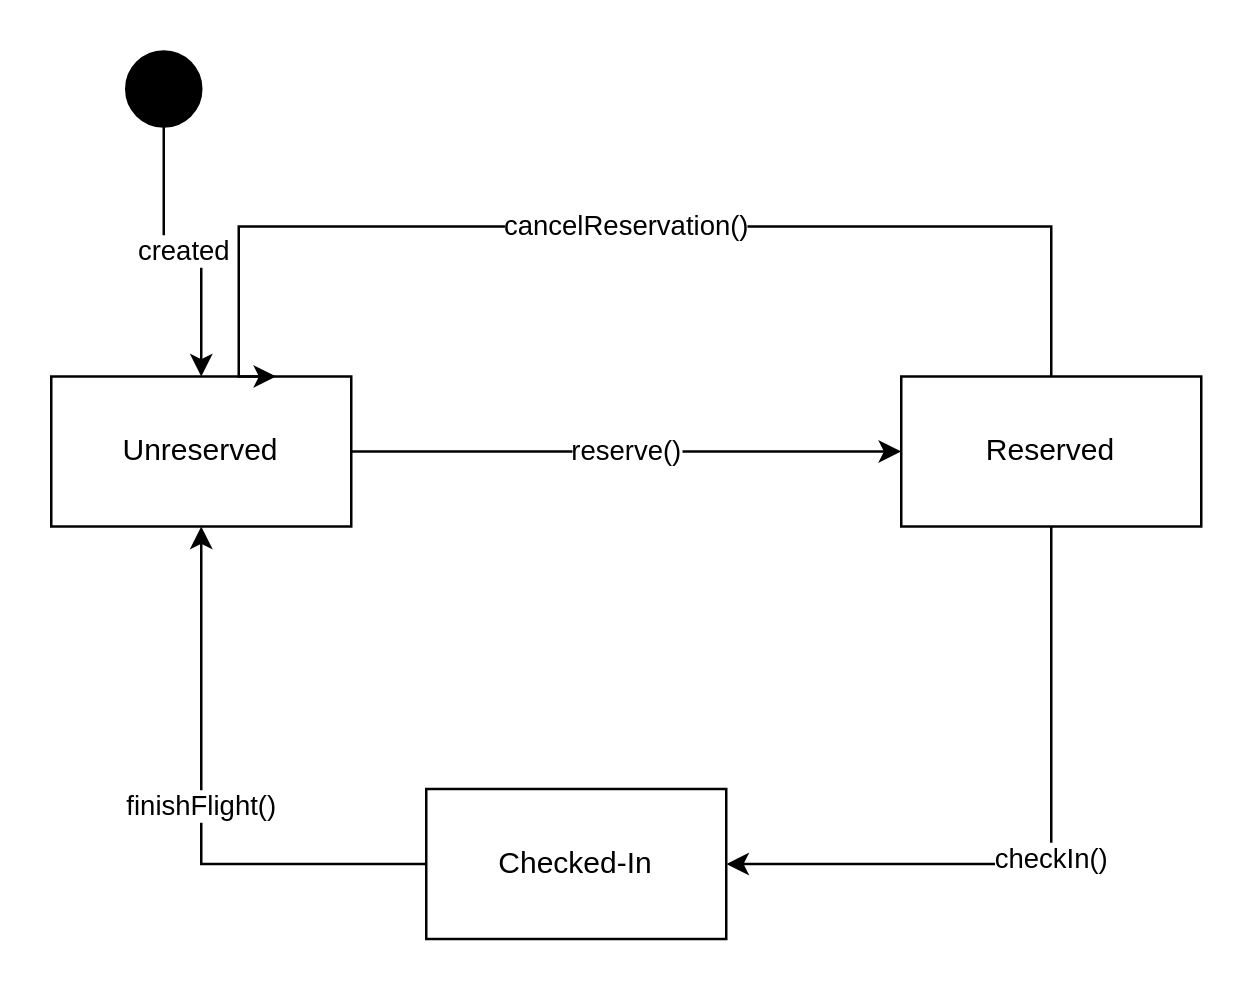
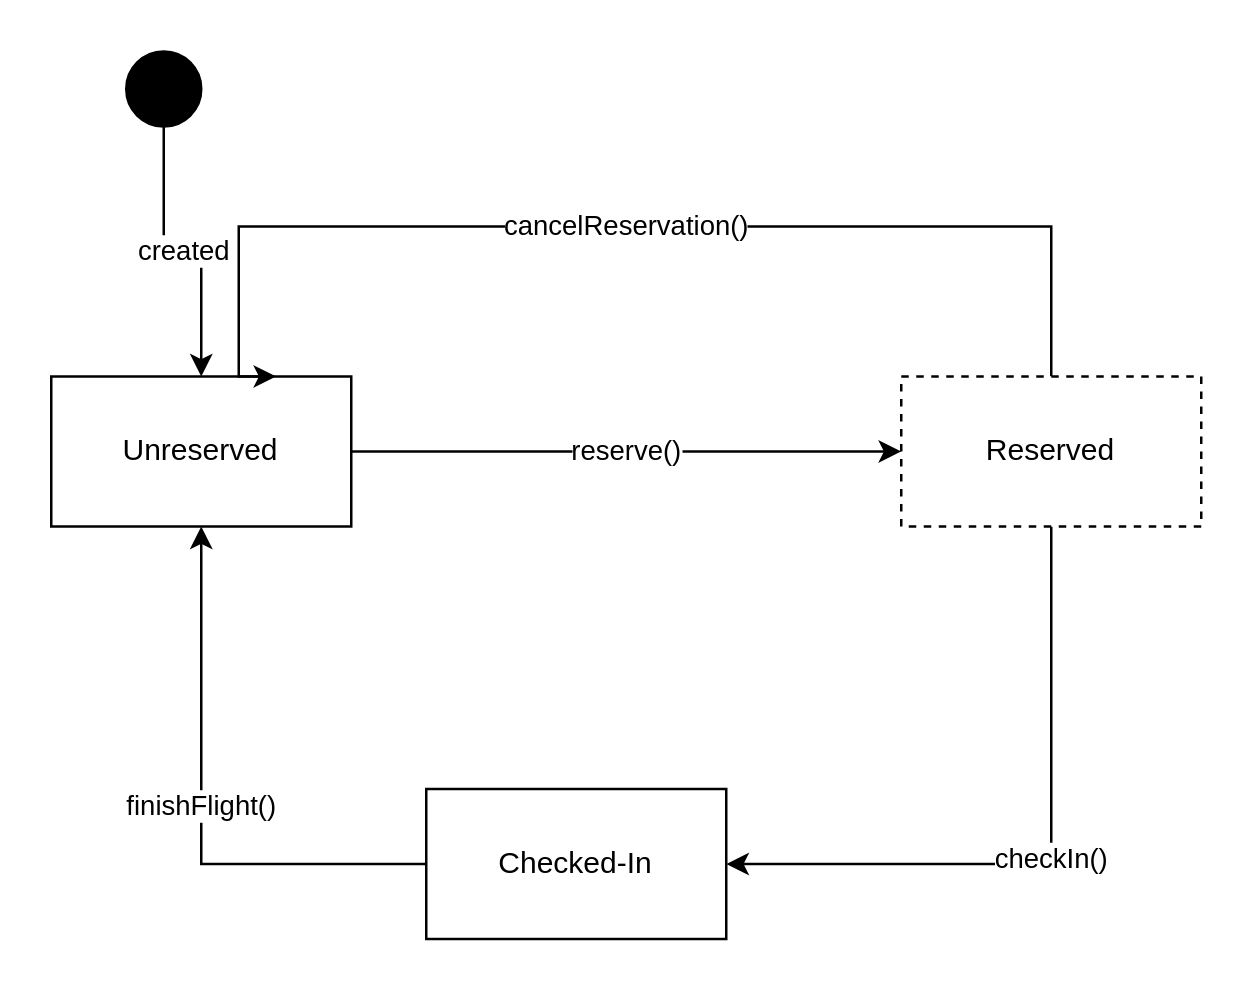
node "Reserved": style solid -> dashed
